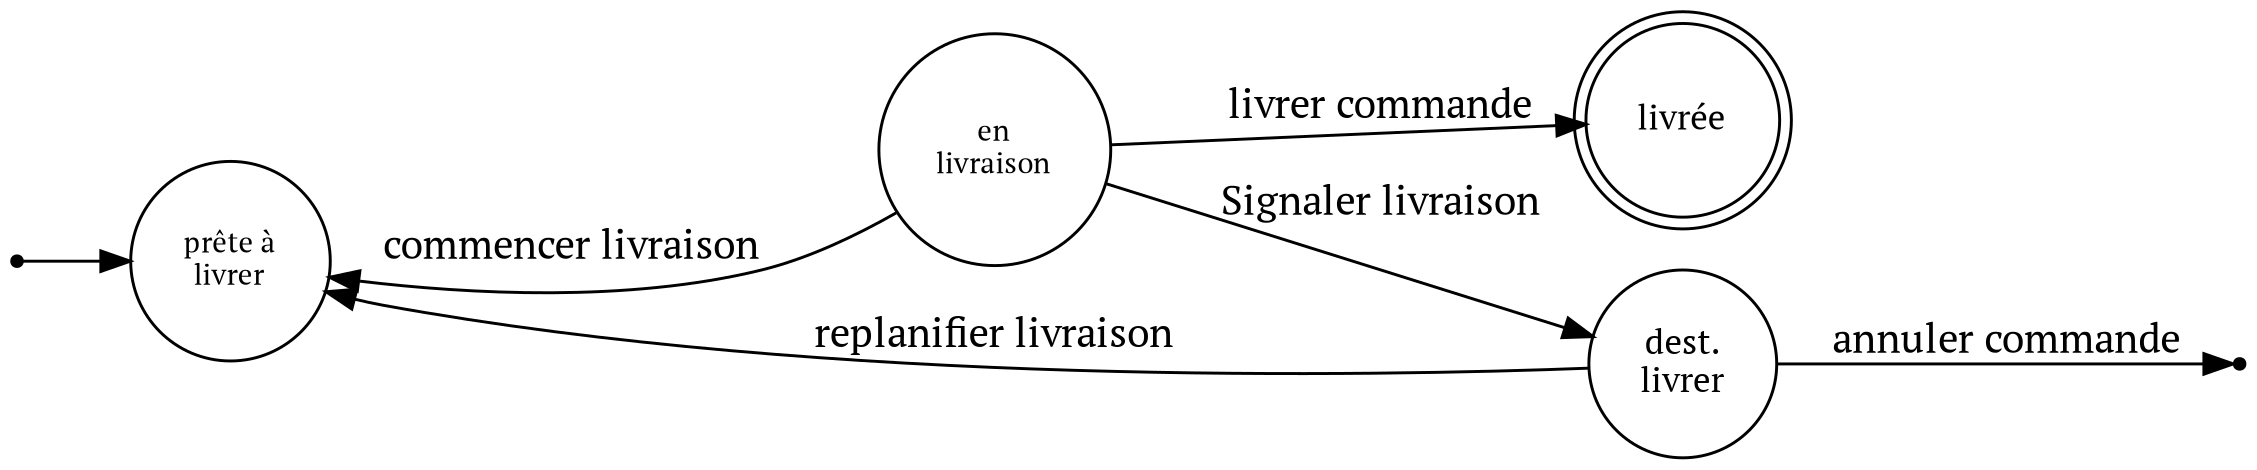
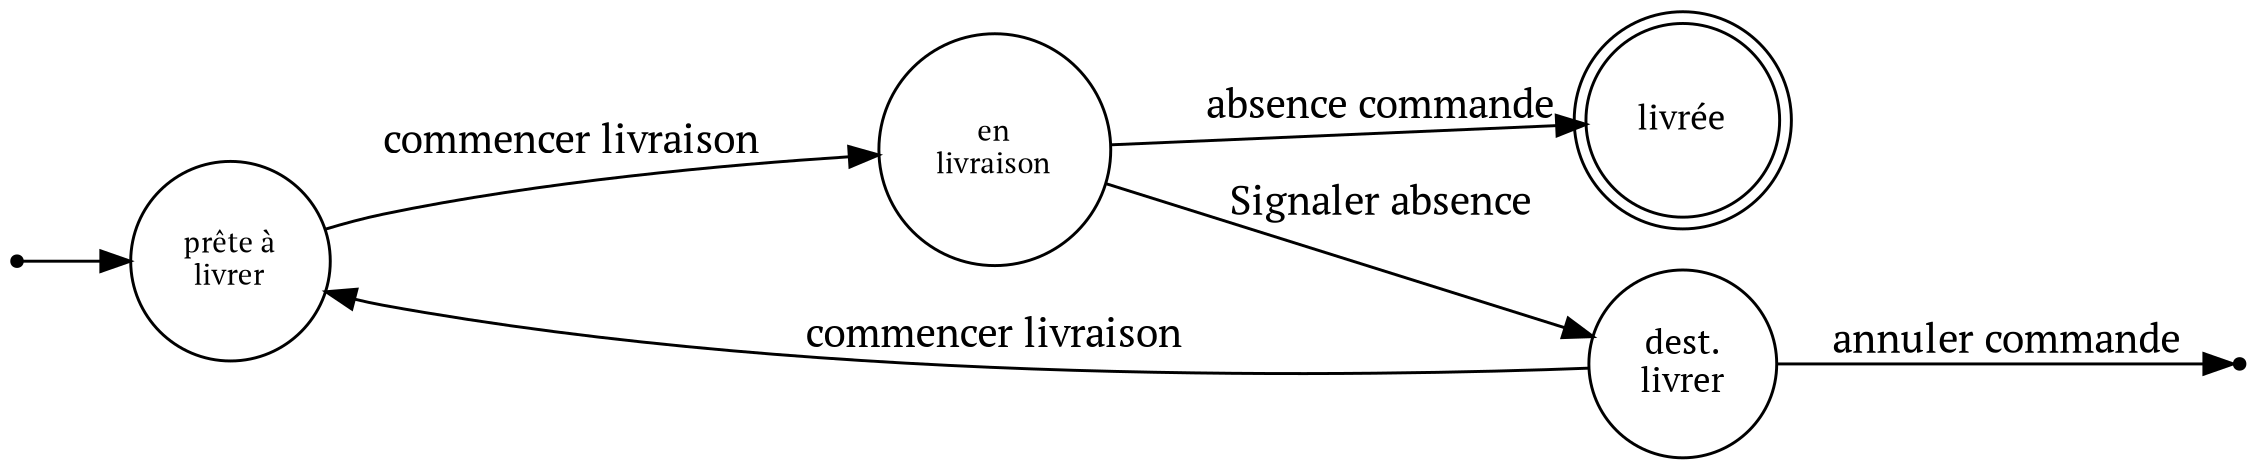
edge "en livraison" -> "livrée": label "livrer commande" -> "absence commande"
edge "en livraison" -> "dest. livrer": label "Signaler livraison" -> "Signaler absence"
edge "en livraison" -> "prête à livrer": reversed
edge "dest. livrer" -> "prête à livrer": label "replanifier livraison" -> "commencer livraison"
